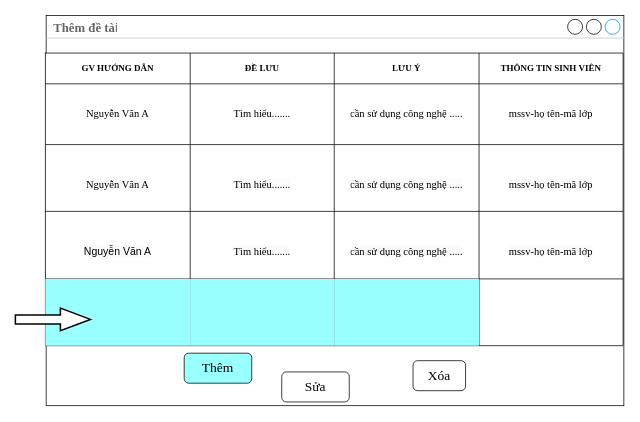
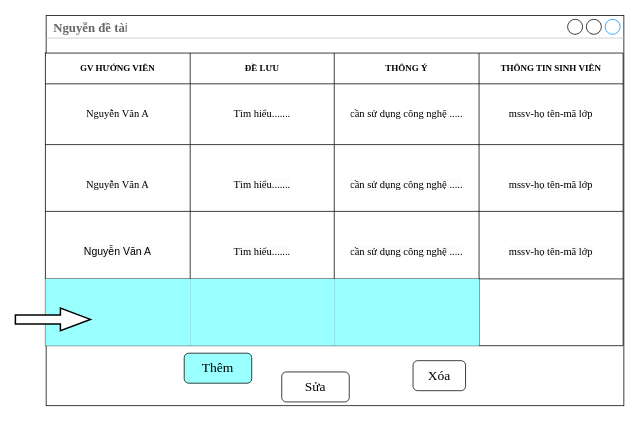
node "Thêm đề tài": label "Thêm đề tài" -> "Nguyễn đề tài"
node "GV HƯỚNG DẪN": label "GV HƯỚNG DẪN" -> "GV HƯỚNG VIÊN"
node "LƯU Ý": label "LƯU Ý" -> "THÔNG Ý"
